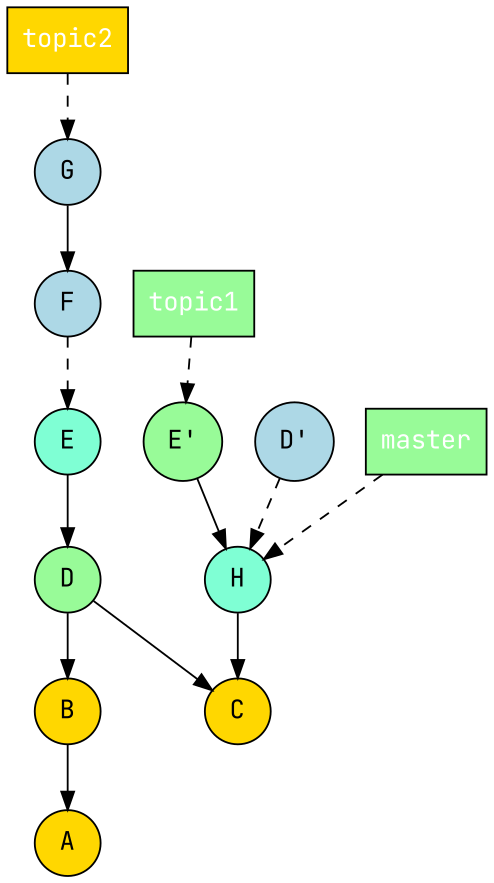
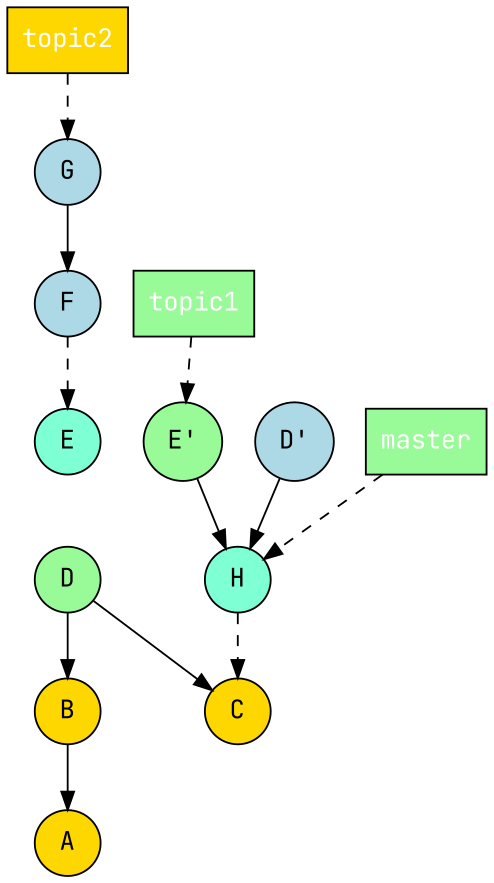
edge "E" -> "D": removed
edge "D'" -> "H": style dashed -> solid
edge "H" -> "C": style solid -> dashed
